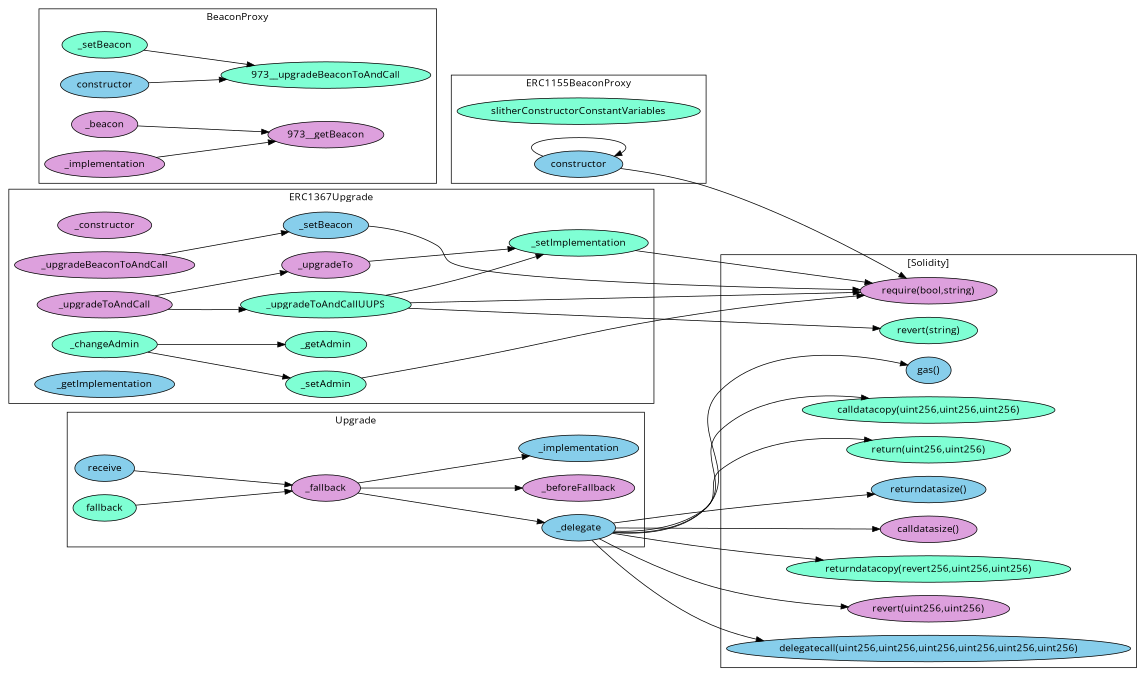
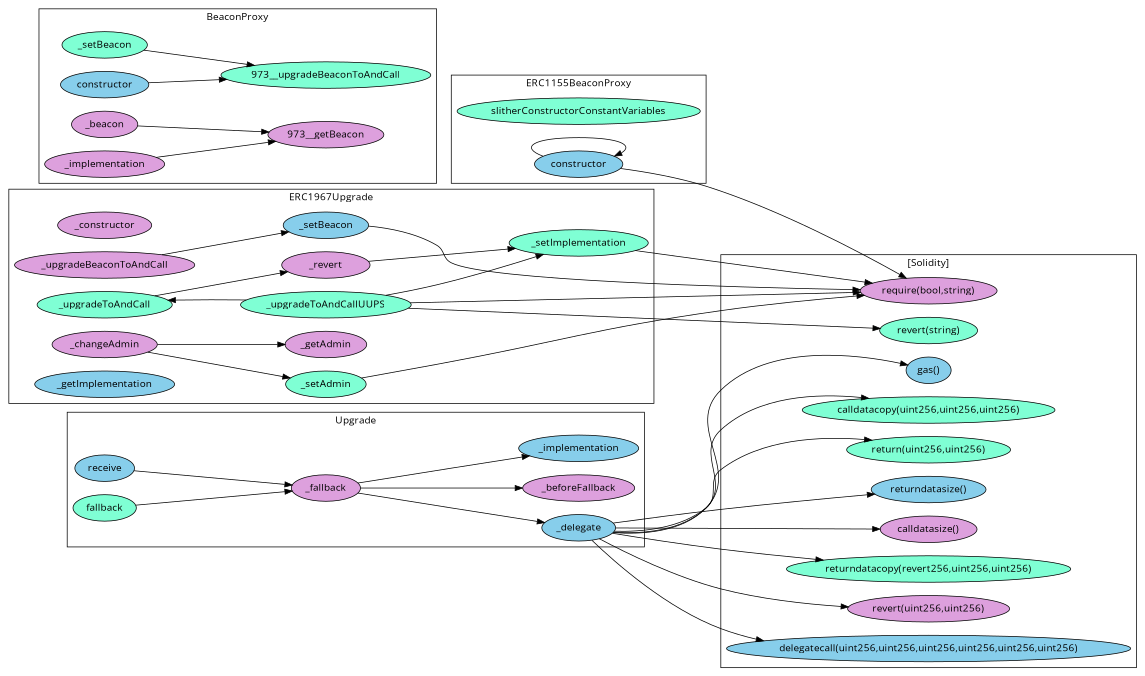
cluster "ERC1367Upgrade": label "ERC1367Upgrade" -> "ERC1967Upgrade"
node "_upgradeTo": label "_upgradeTo" -> "_revert"
node "_upgradeToAndCall": fillcolor plum -> aquamarine
edge "_upgradeToAndCall" -> "_upgradeToAndCallUUPS": reversed
node "_changeAdmin": fillcolor aquamarine -> plum
node "_getAdmin": fillcolor aquamarine -> plum
